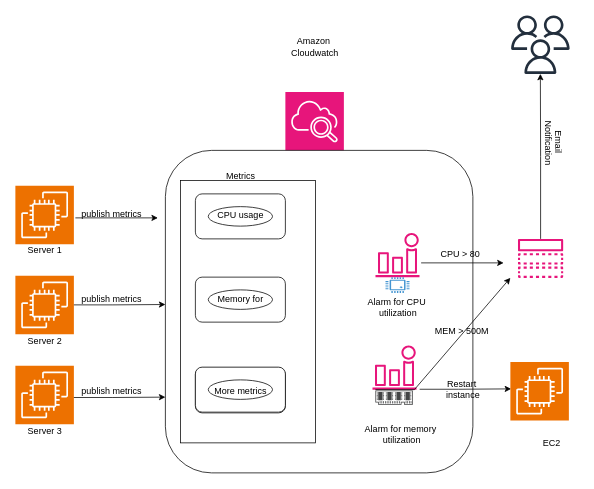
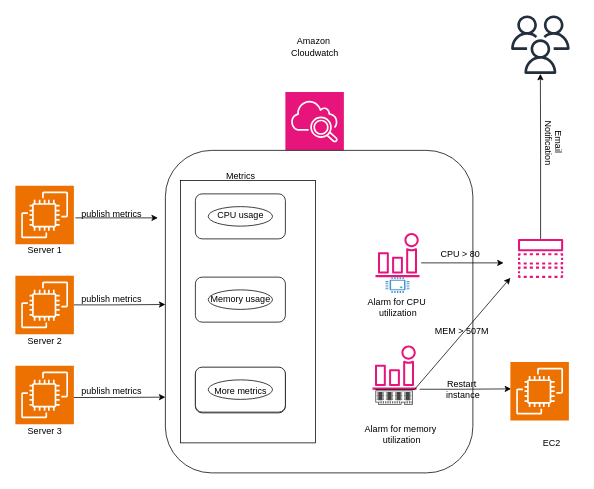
node "Memory for": label "Memory for" -> "Memory usage"
node "MEM > 500M": label "MEM > 500M" -> "MEM > 507M"
